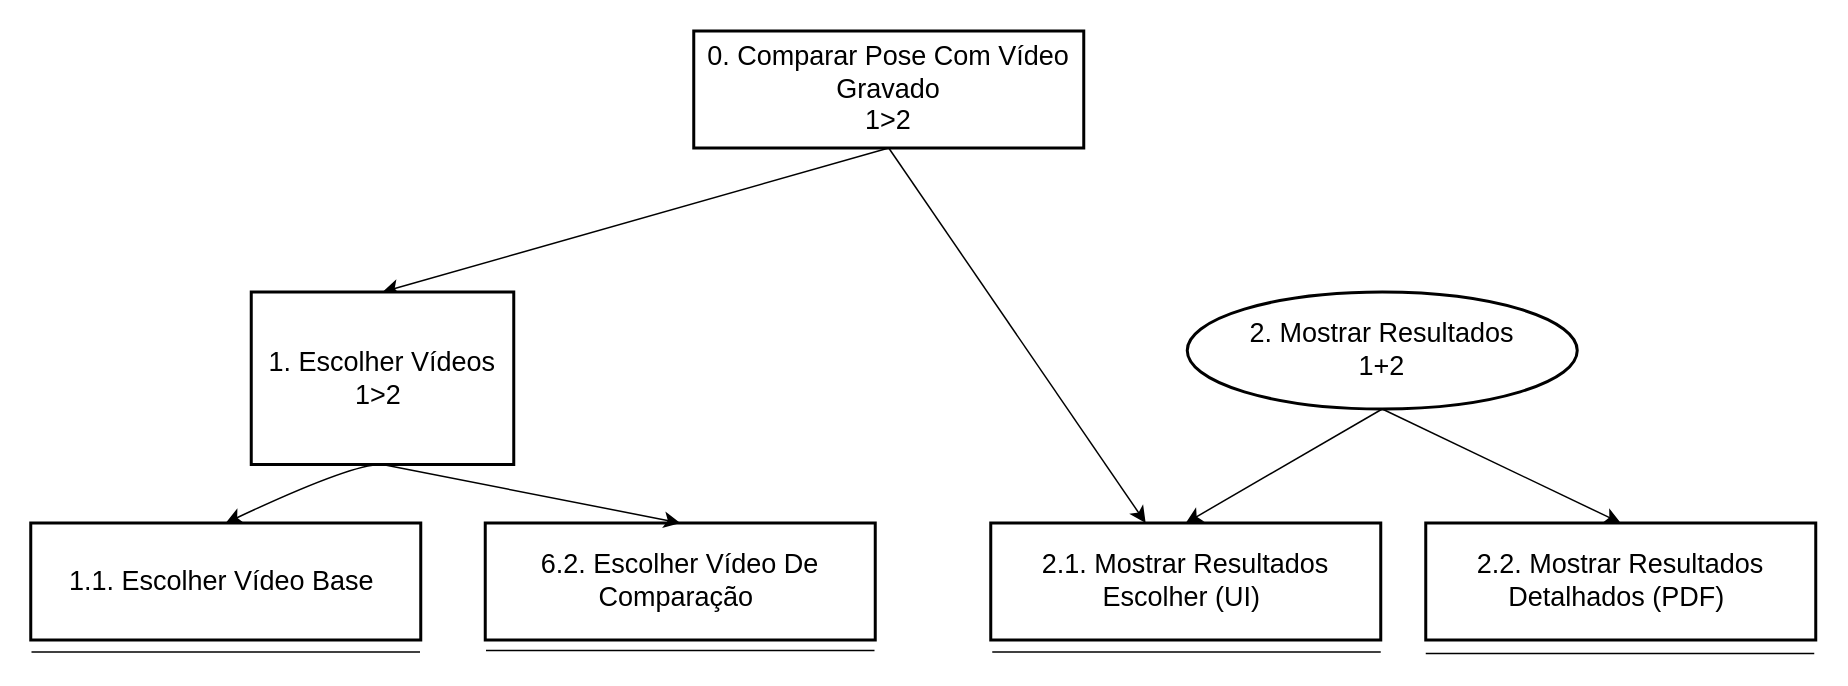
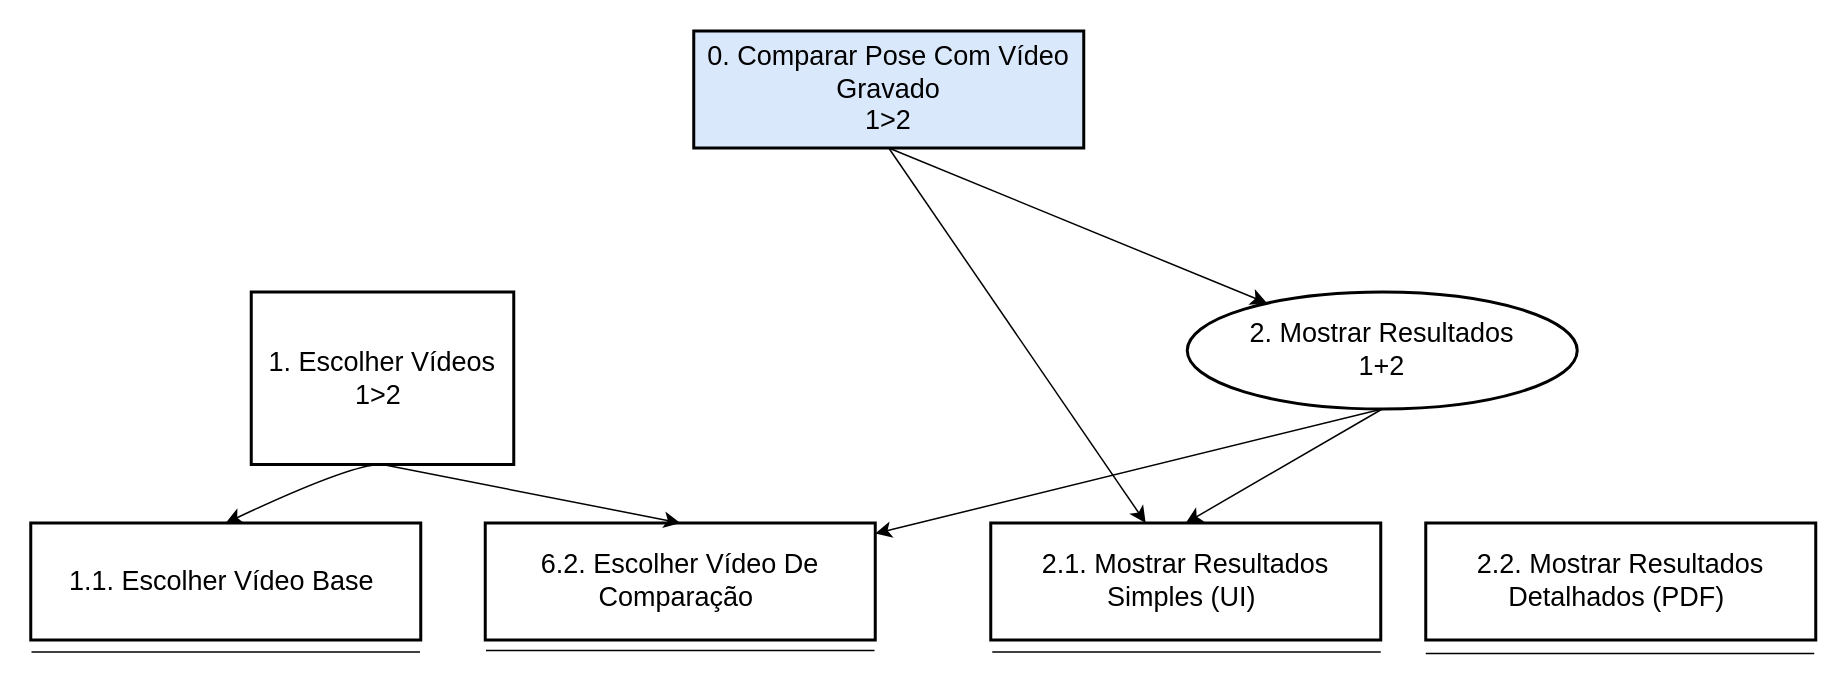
node "0. Comparar Pose Com Vídeo Gravado 1>2": fillcolor #ffffff -> #dae8fc
edge "0. Comparar Pose Com Vídeo Gravado 1>2" -> "1. Escolher Vídeos 1>2": now "0. Comparar Pose Com Vídeo Gravado 1>2" -> "2. Mostrar Resultados 1+2"
edge "2. Mostrar Resultados 1+2" -> "2.2. Mostrar Resultados Detalhados (PDF)": now "2. Mostrar Resultados 1+2" -> "6.2. Escolher Vídeo De Comparação"
node "2.1. Mostrar Resultados Escolher (UI)": label "2.1. Mostrar Resultados Escolher (UI)" -> "2.1. Mostrar Resultados Simples (UI)"
